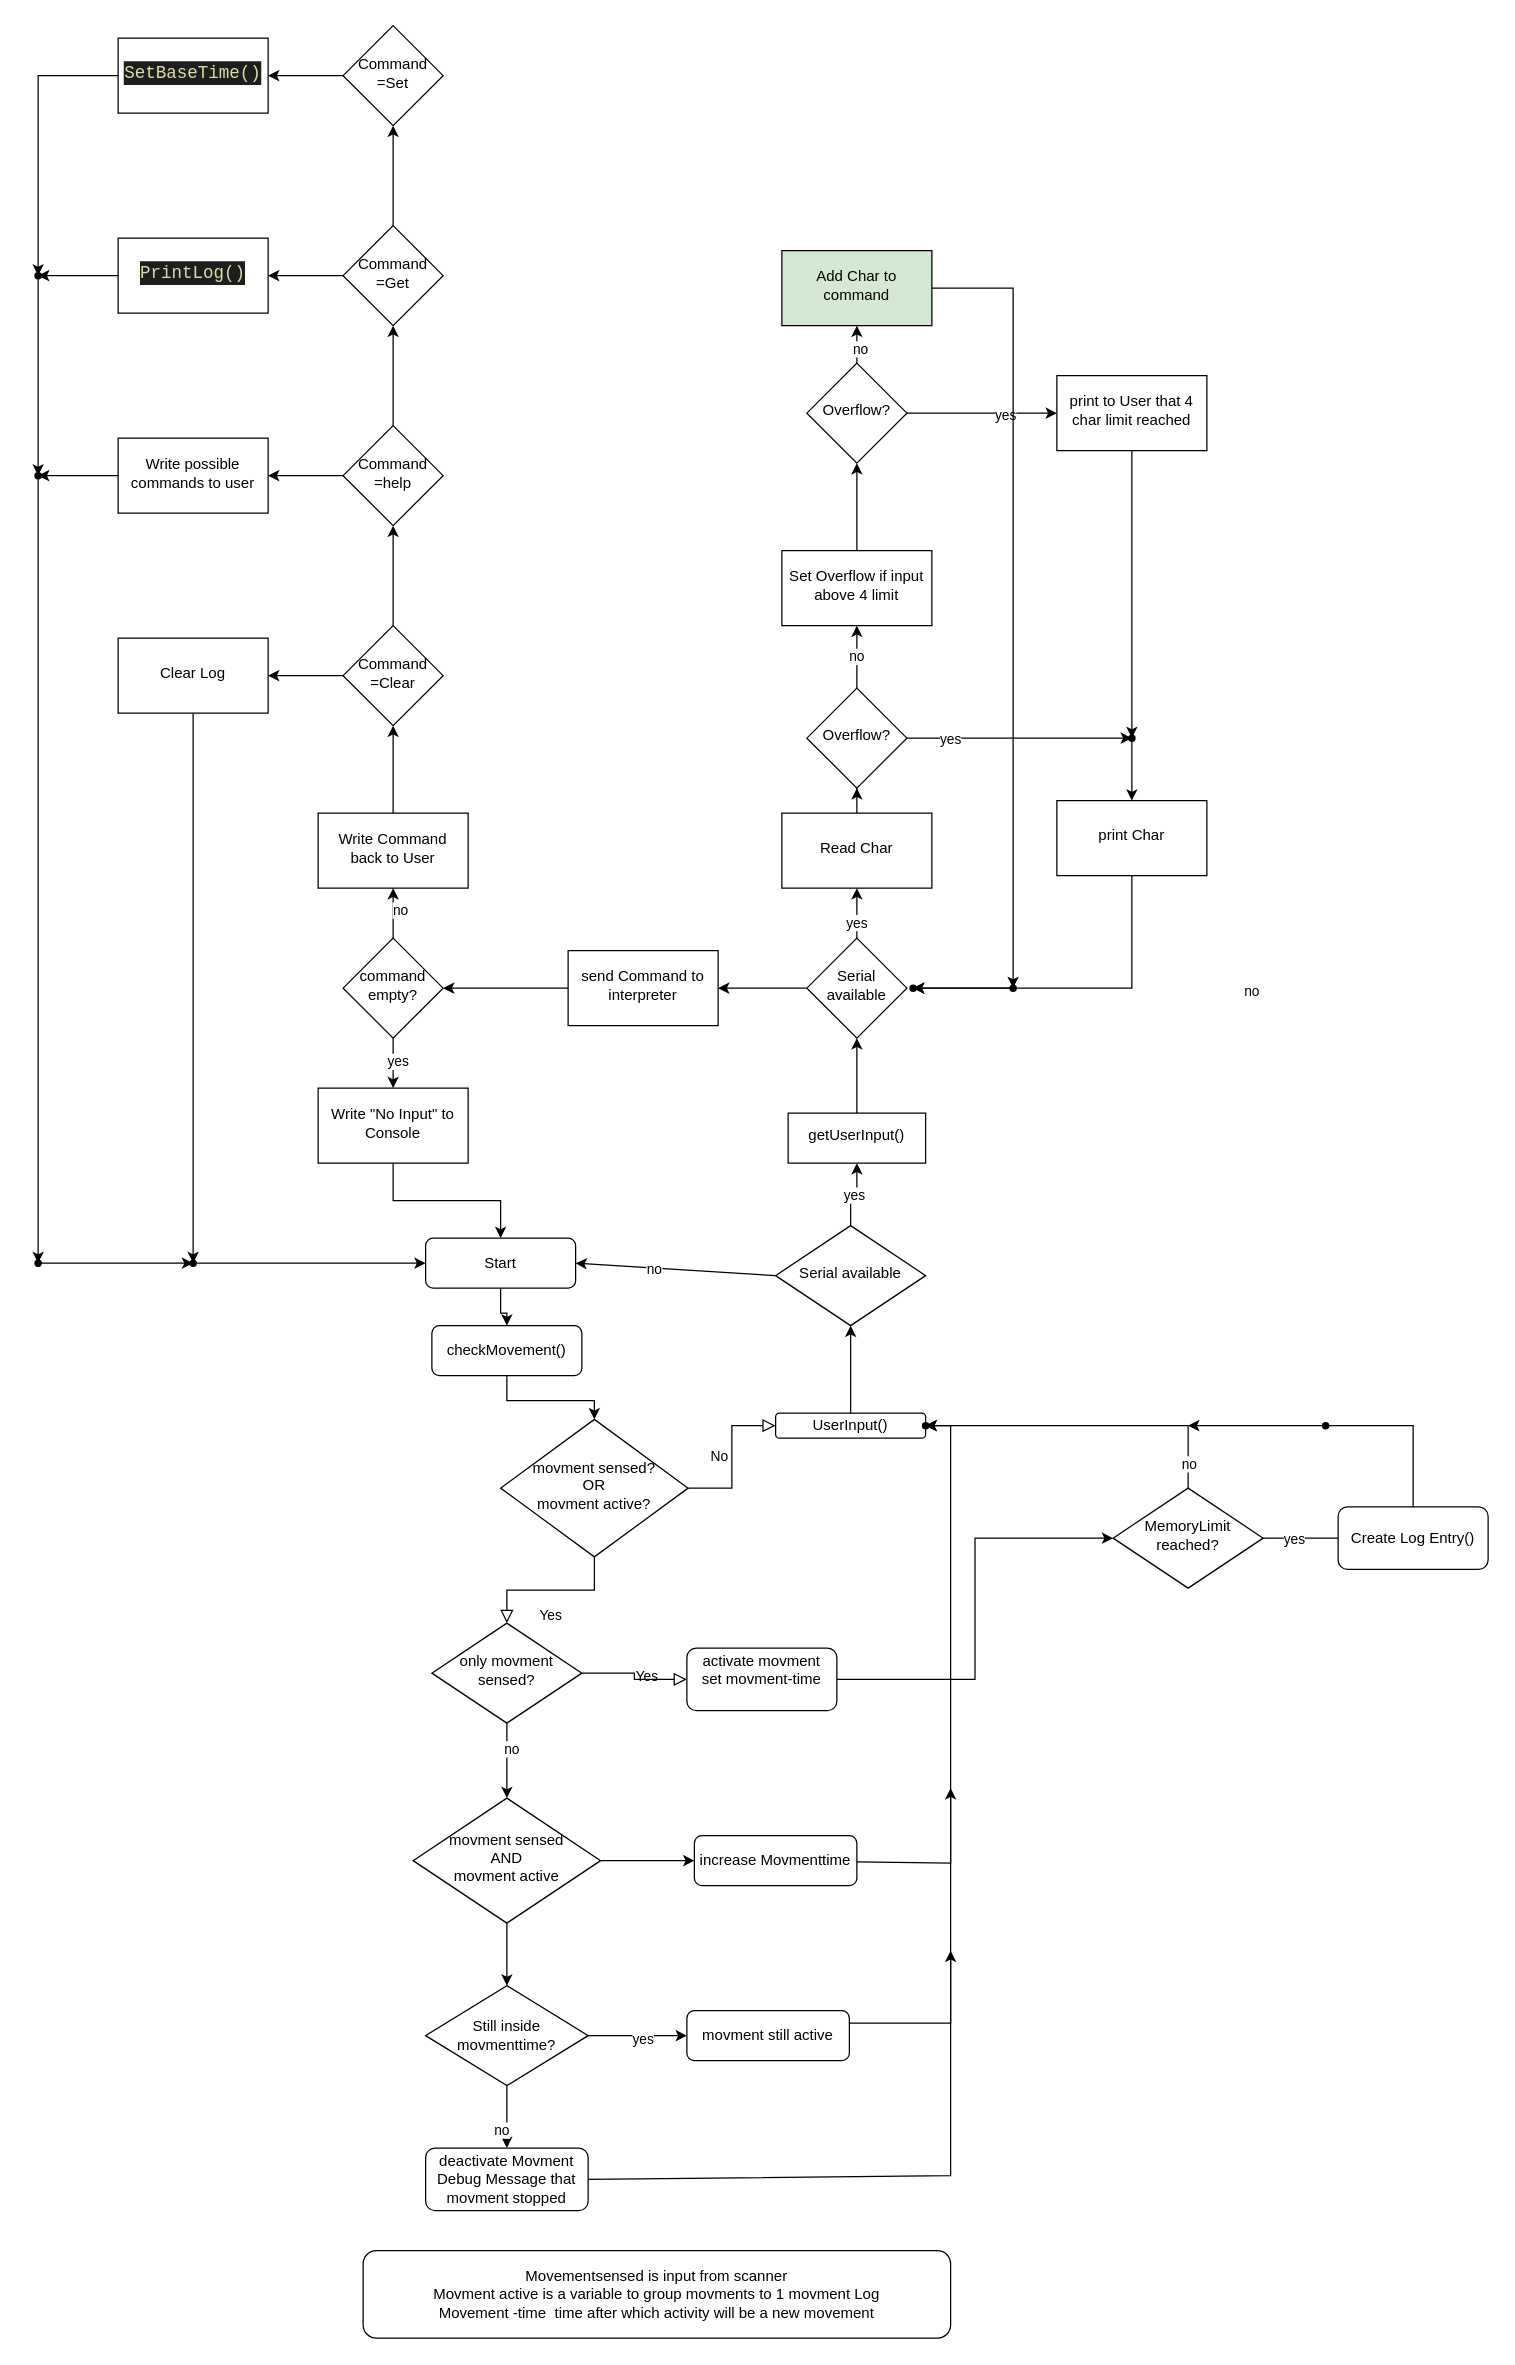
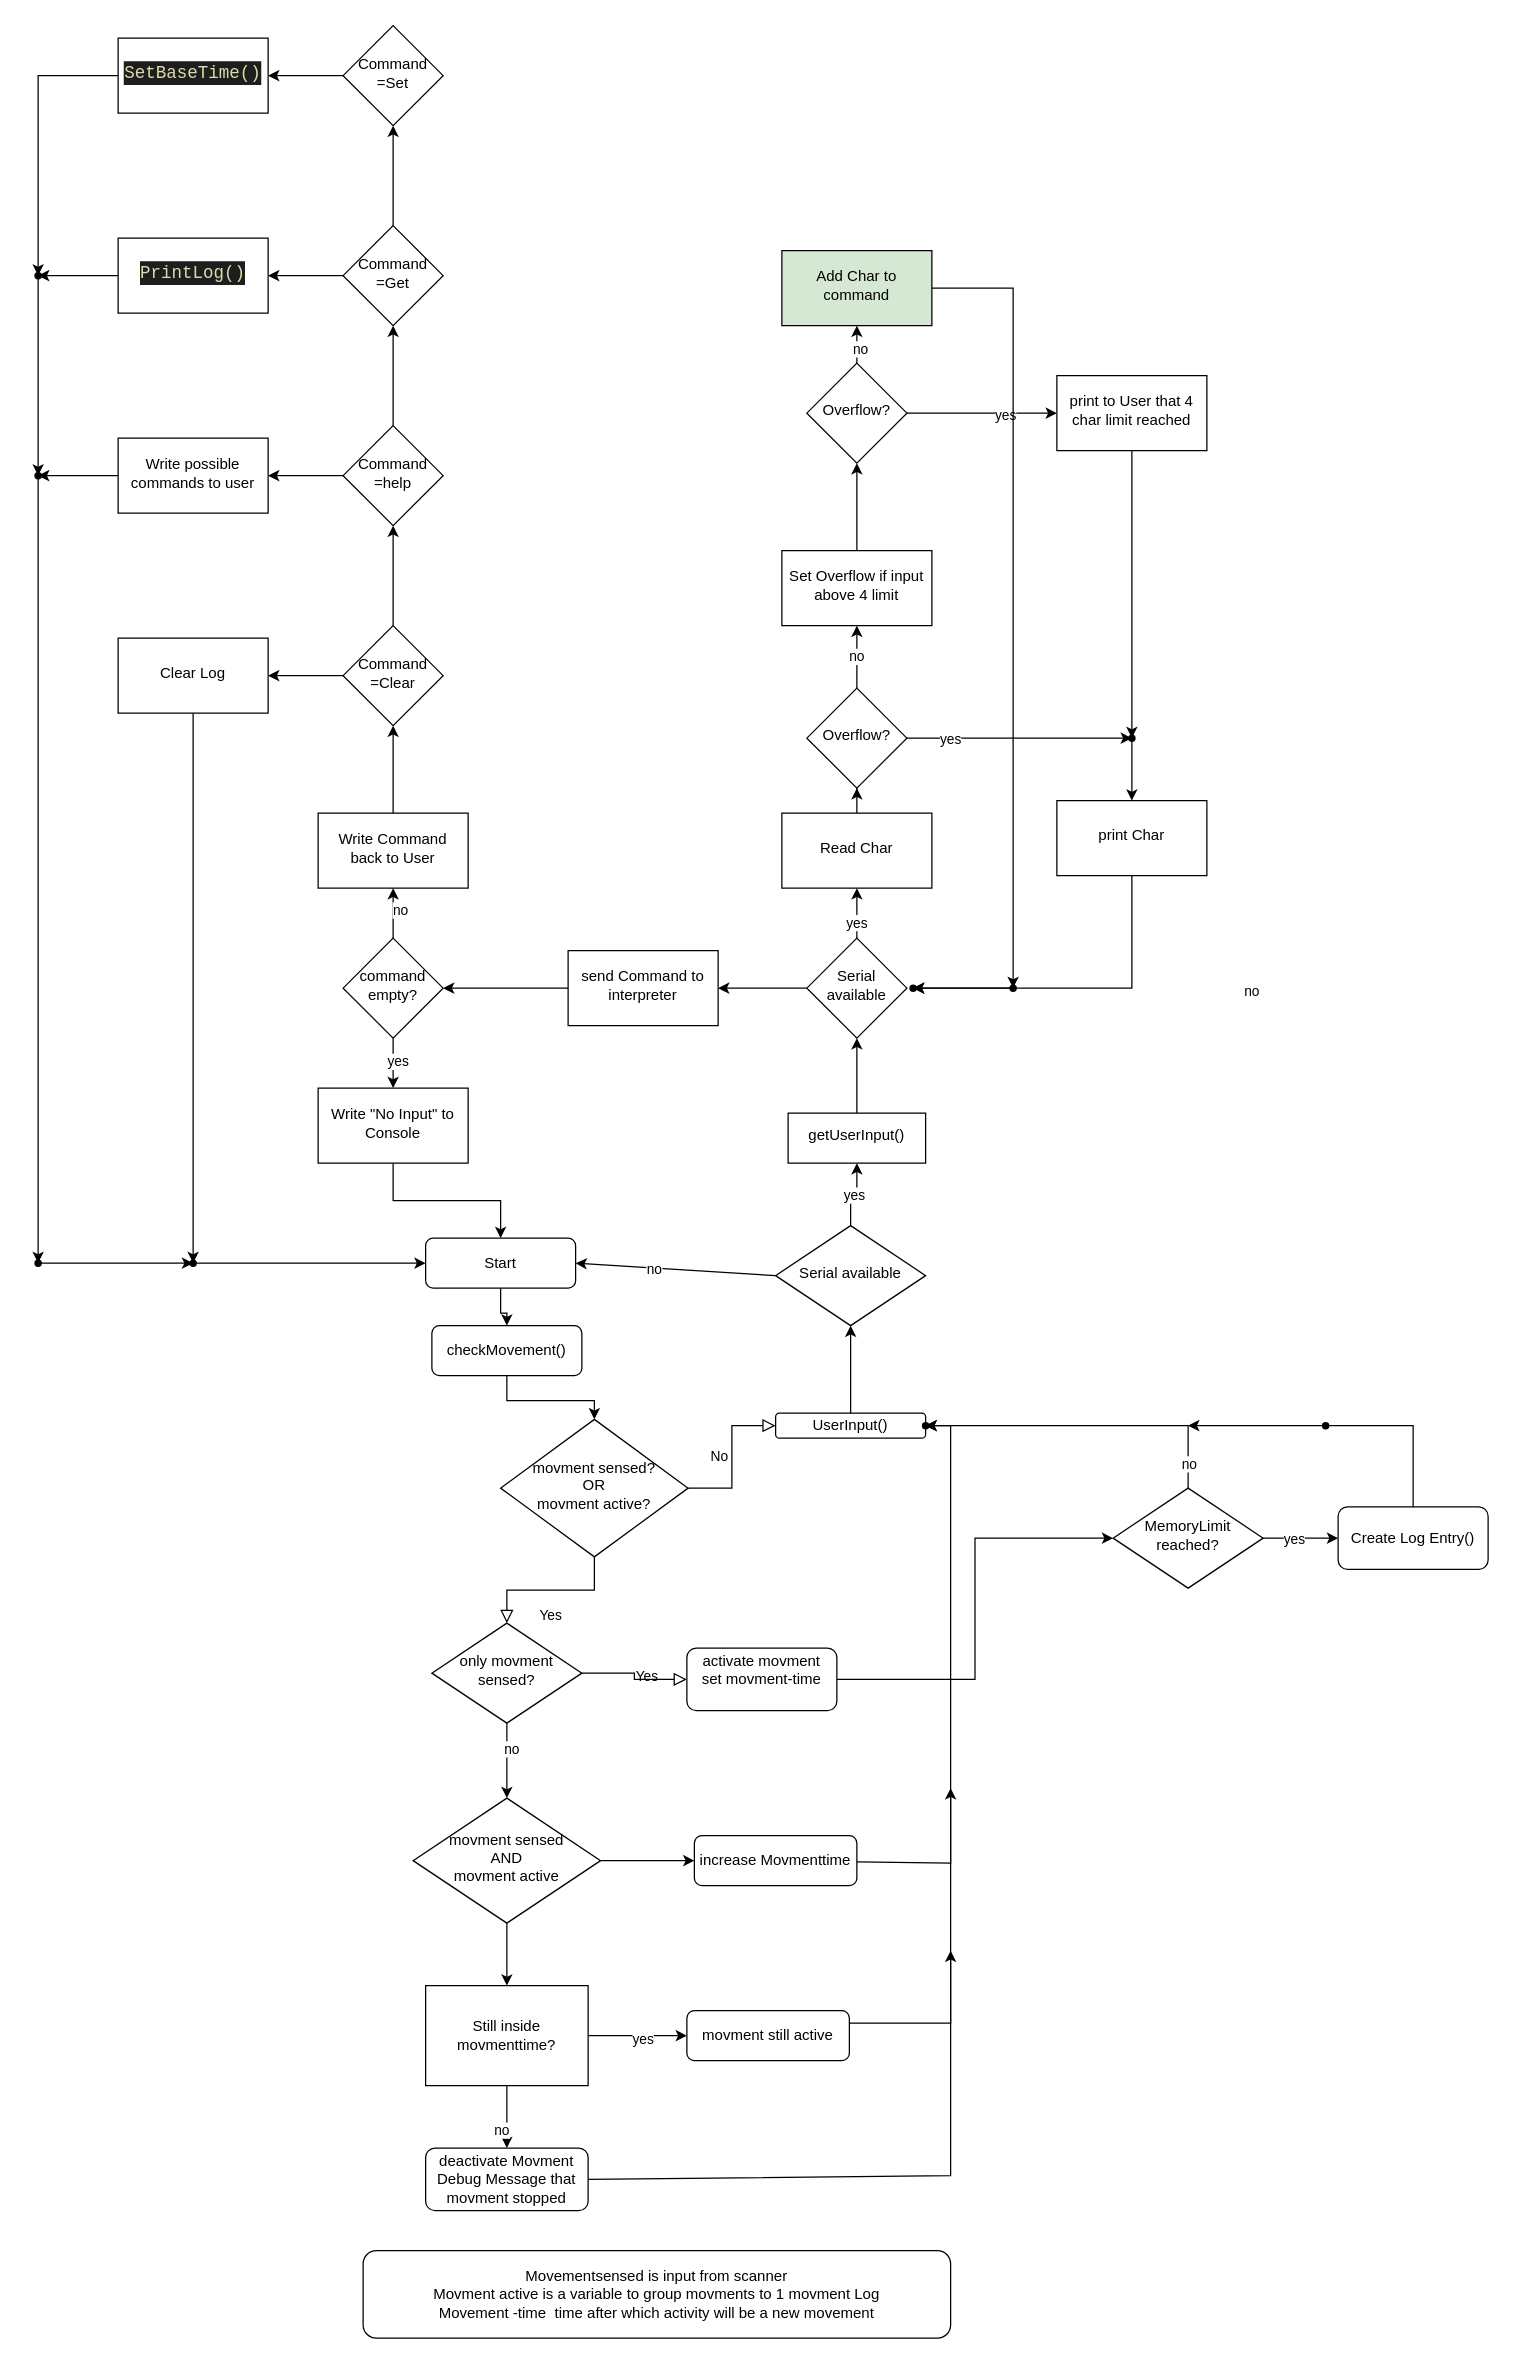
edge "MemoryLimit reached?" -- "Create Log Entry()": arrowhead none -> classic
node "Still inside movmenttime?": shape diamond -> rectangle
